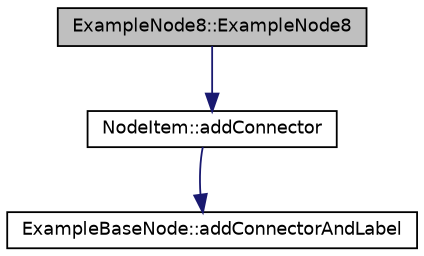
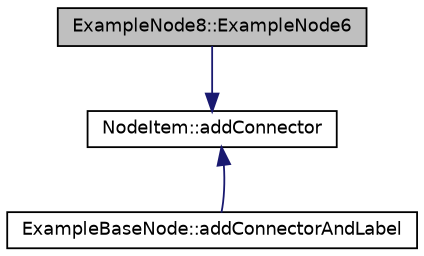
node "ExampleNode8::ExampleNode8": label "ExampleNode8::ExampleNode8" -> "ExampleNode8::ExampleNode6"
edge "NodeItem::addConnector" -> "ExampleBaseNode::addConnectorAndLabel": reversed
